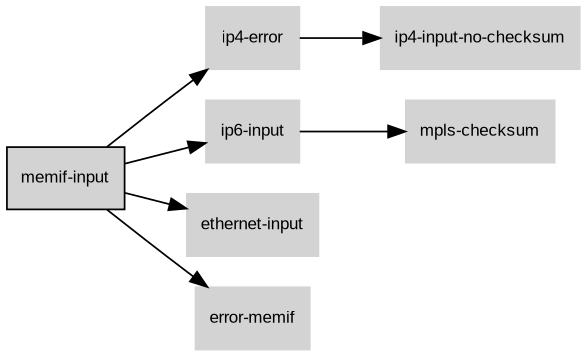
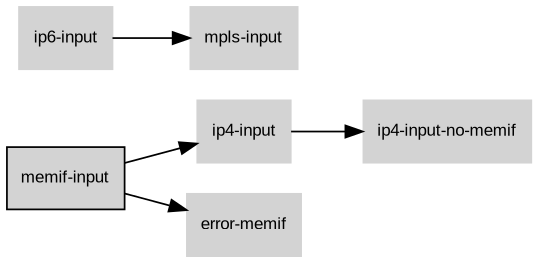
node "ip4-error": label "ip4-error" -> "ip4-input"
node "ip4-input-no-checksum": label "ip4-input-no-checksum" -> "ip4-input-no-memif"
node "mpls-checksum": label "mpls-checksum" -> "mpls-input"
edge "memif-input" -> "ip6-input": removed
node "ethernet-input": removed
